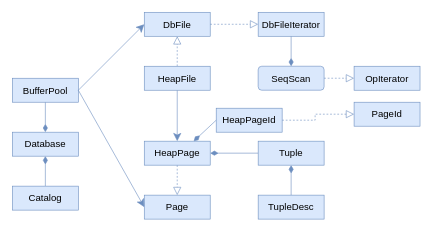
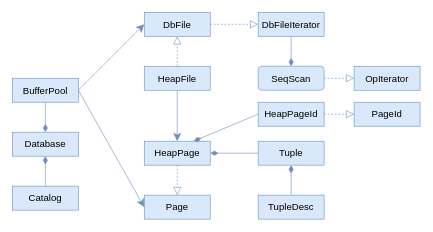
node "HeapPageId": moved (249, 120) -> (291, 114)
